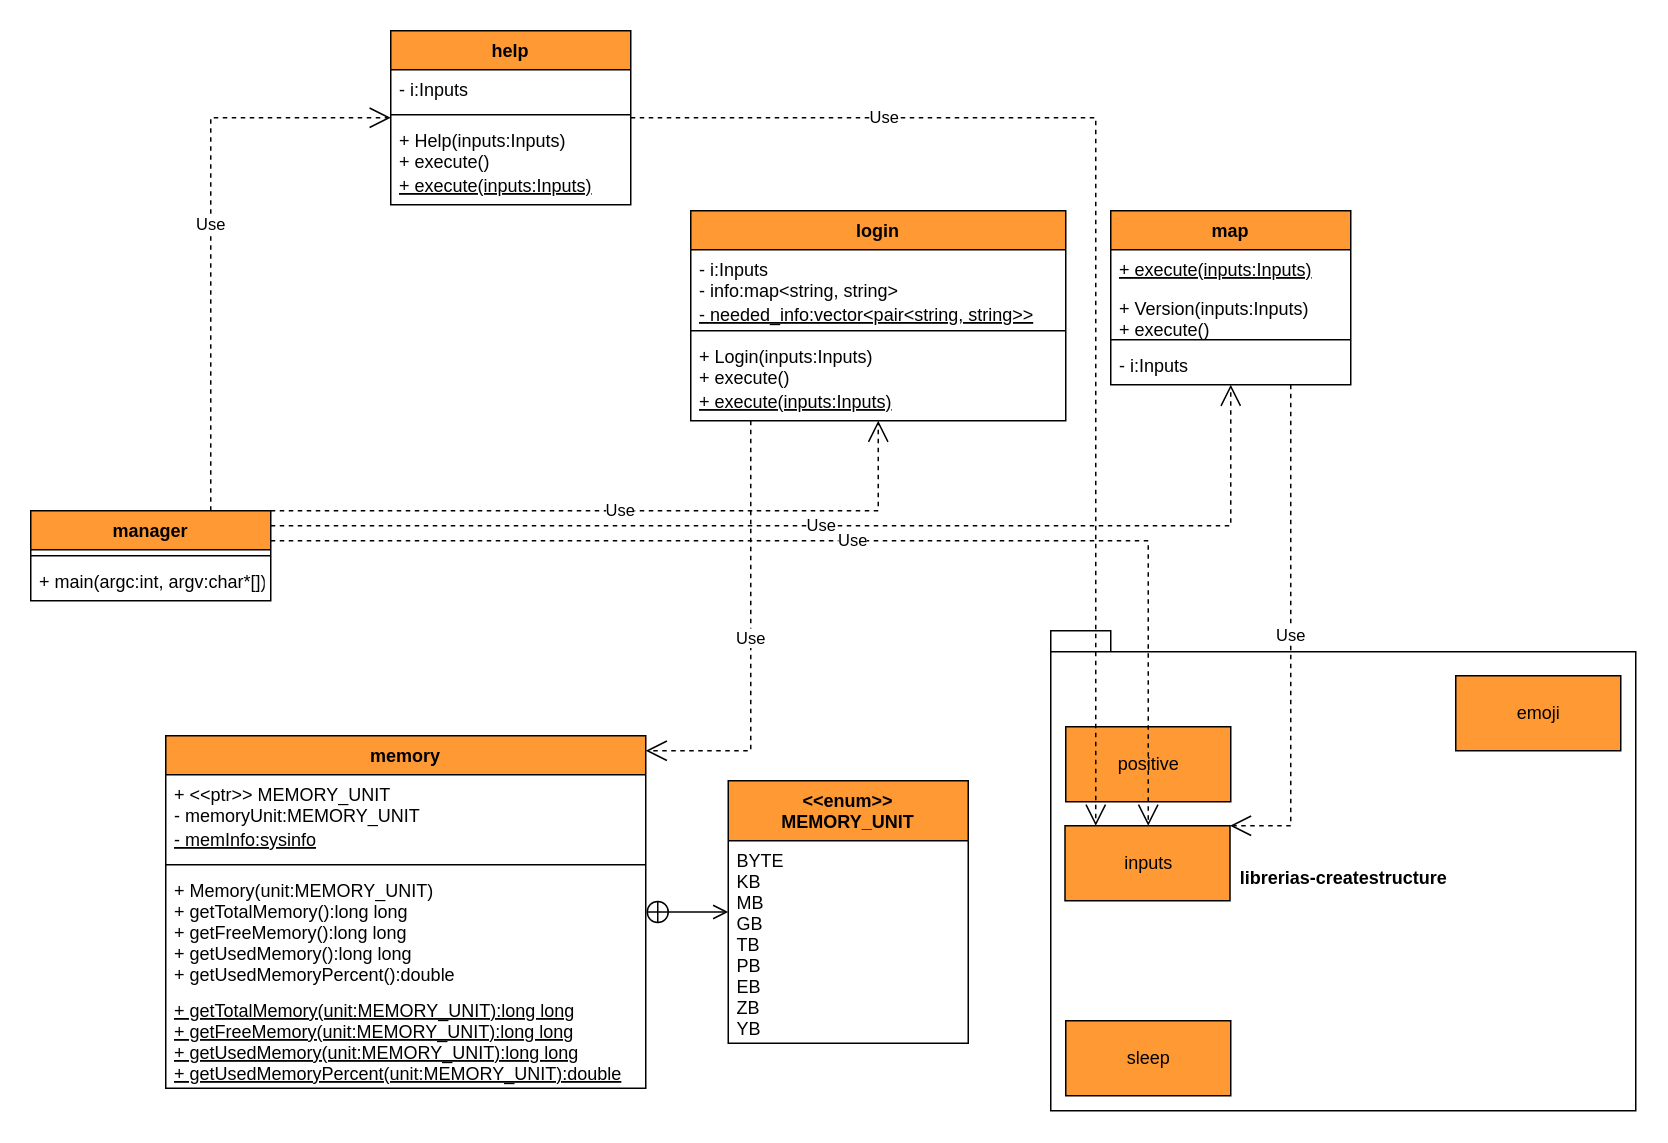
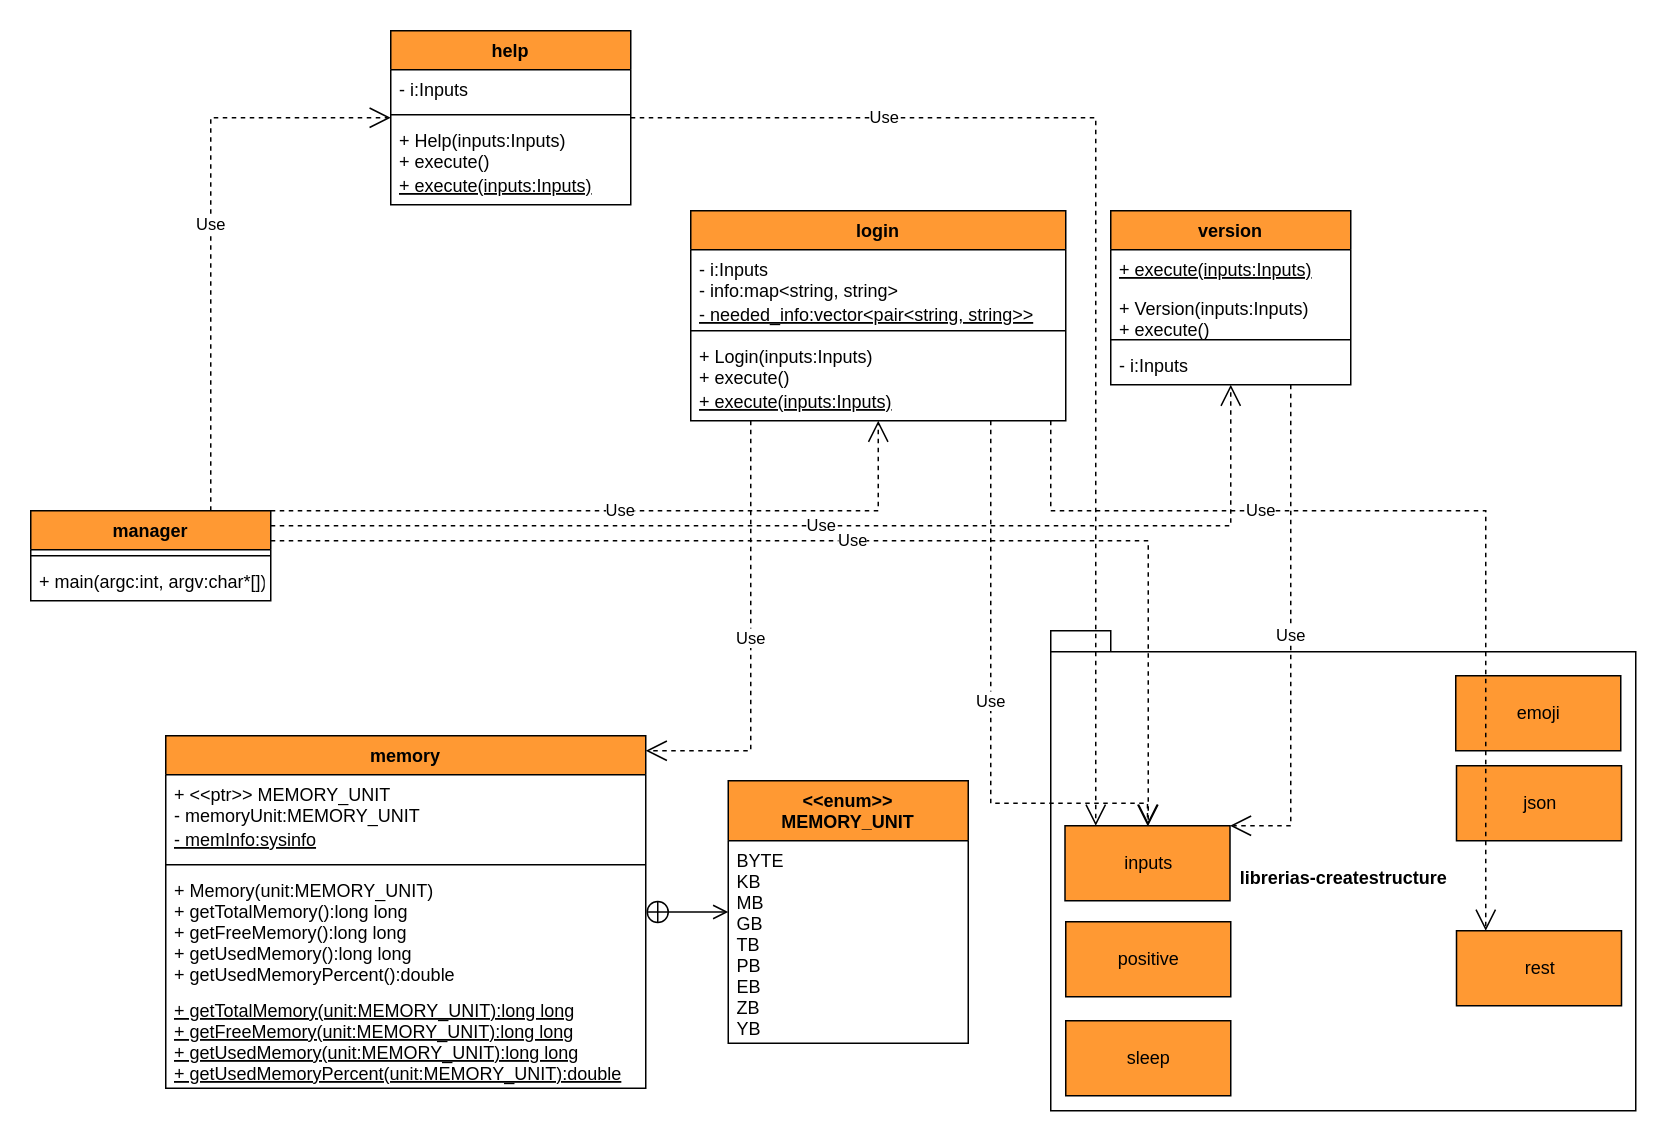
node "map": label "map" -> "version"
edge "login" -> "rest": added, label "Use"
edge "login" -> "inputs": added, label "Use"
node "positive": moved (1148, 764) -> (1148, 959)
node "json": added
node "rest": added
